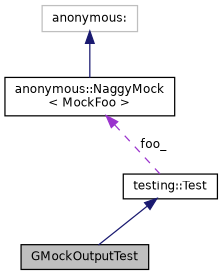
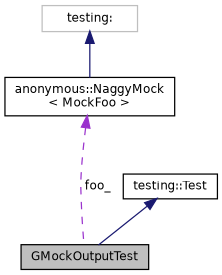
node "anonymous:": label "anonymous:" -> "testing:"
edge "testing::Test" -> "anonymous::NaggyMock < MockFoo >": now "GMockOutputTest" -> "anonymous::NaggyMock < MockFoo >"
